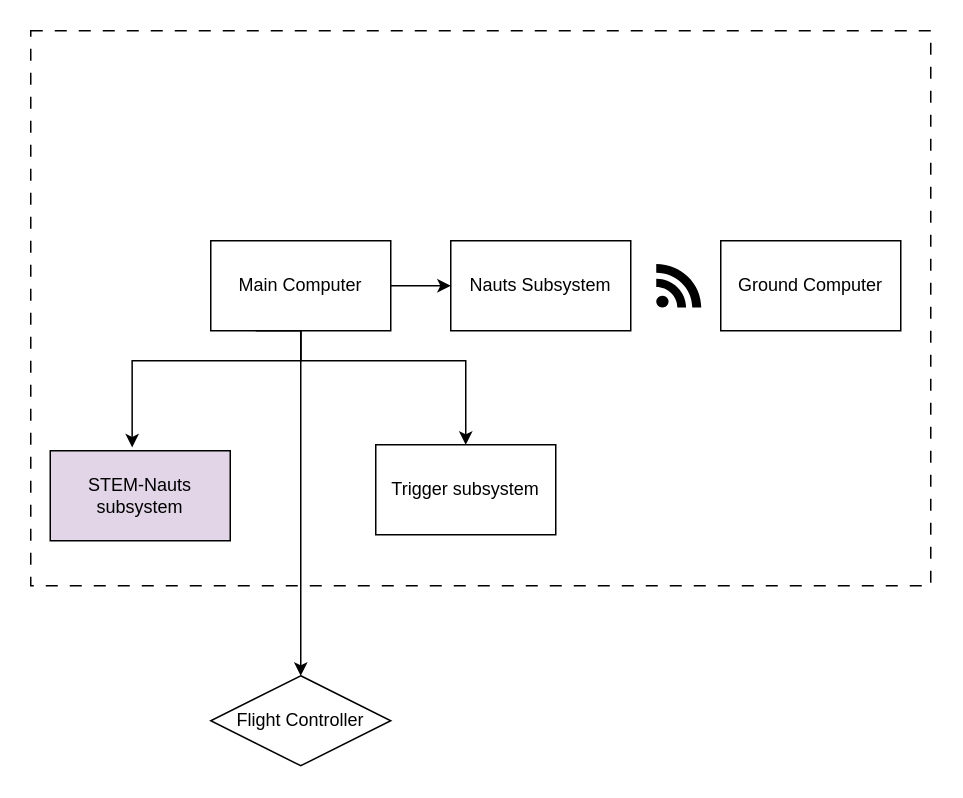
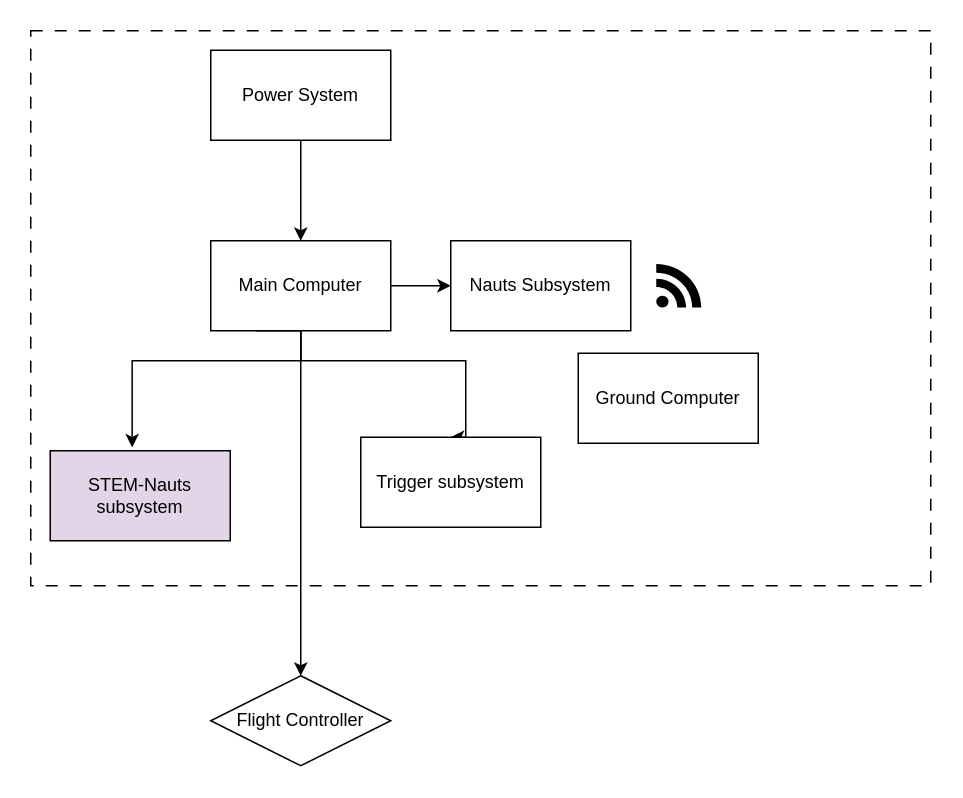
node "Power System": added
edge "Power System" -> "Main Computer": added
node "Ground Computer": moved (811, 286) -> (668, 398)
node "Trigger subsystem": moved (466, 490) -> (451, 482)
